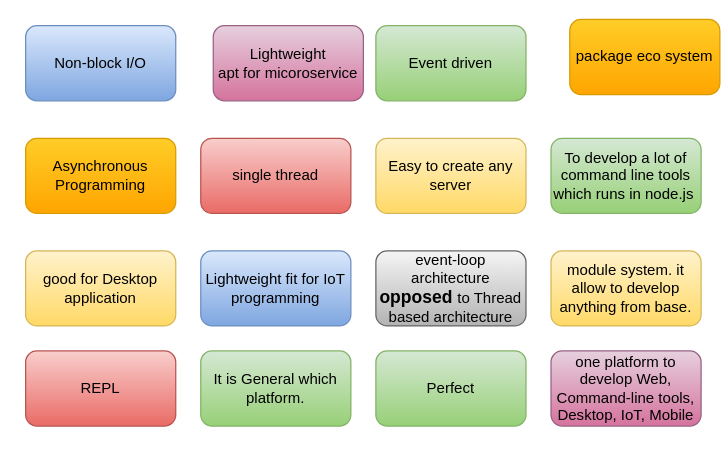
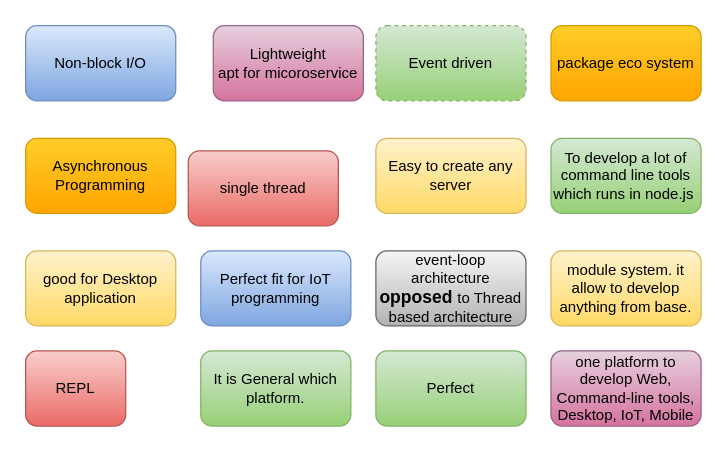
node "package eco system": moved (644, 57) -> (626, 63)
node "Event driven": style solid -> dashed
node "single thread": moved (276, 176) -> (263, 188)
node "Lightweight fit for IoT programming": label "Lightweight fit for IoT programming" -> "Perfect fit for IoT programming"
node "REPL": size 150x75 -> 100x75
